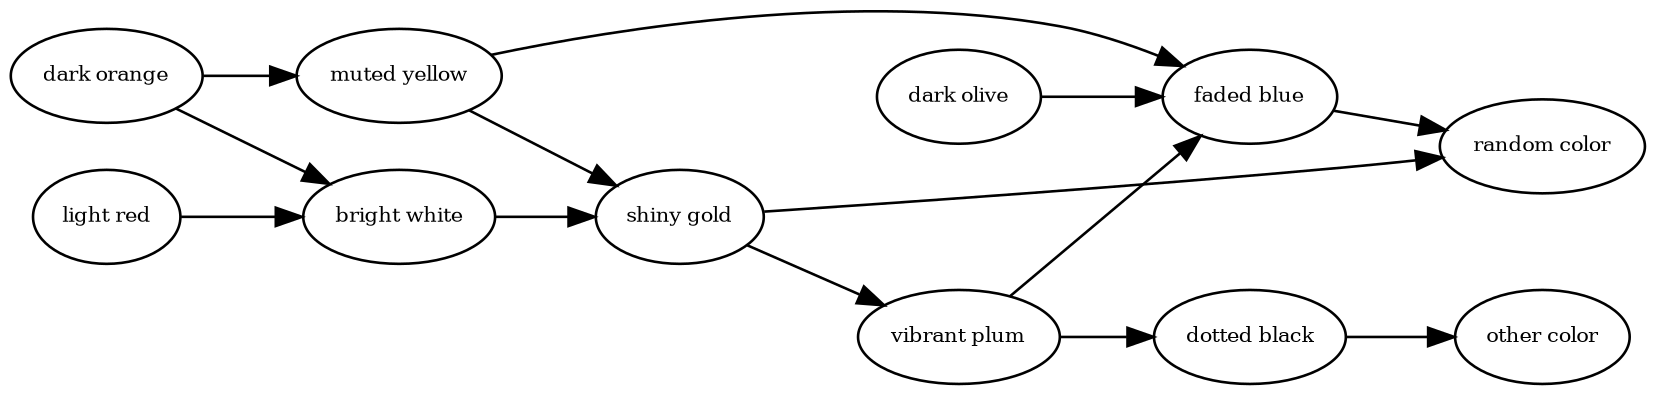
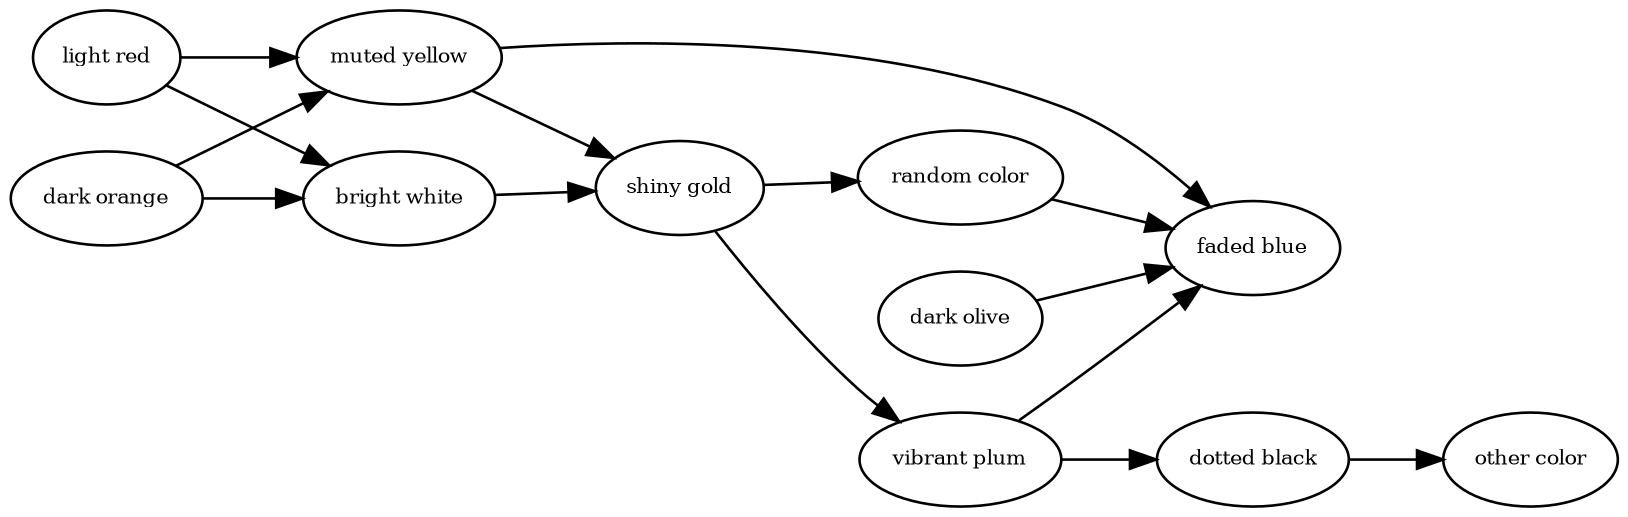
edge "light red" -> "muted yellow": added
edge "faded blue" -> "random color": reversed
